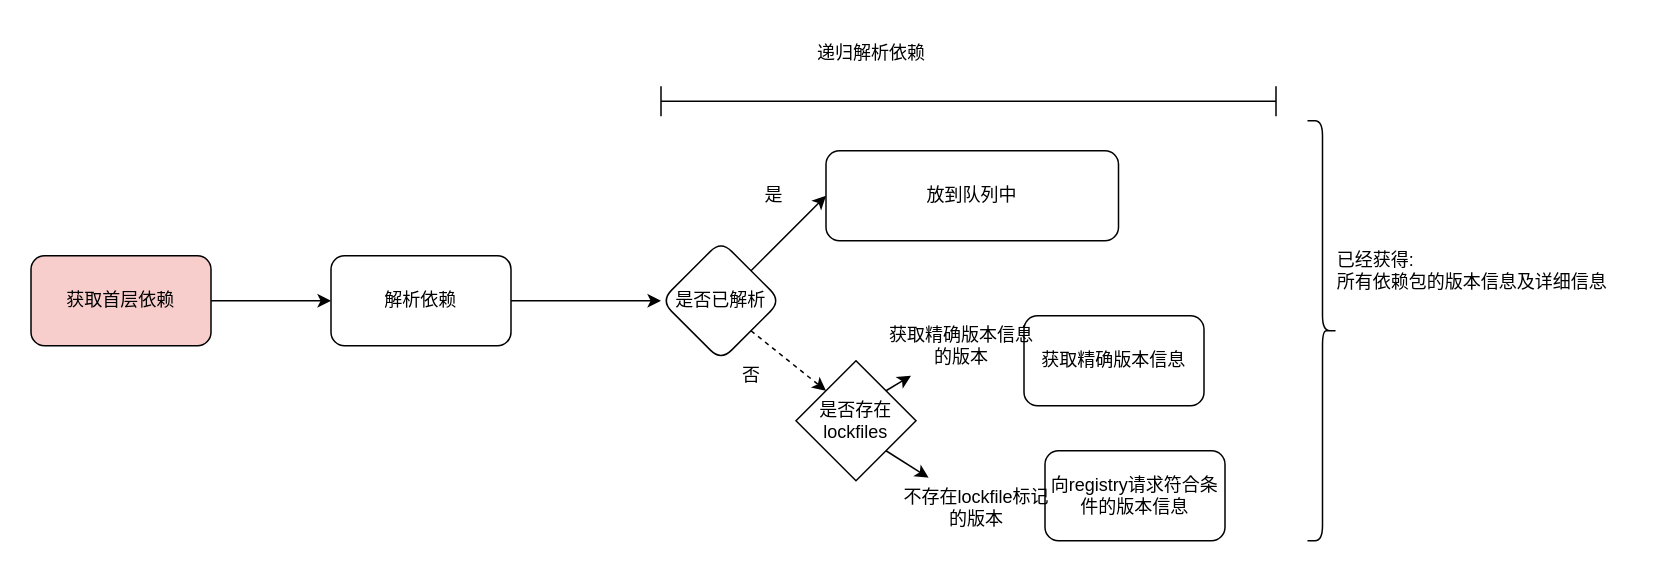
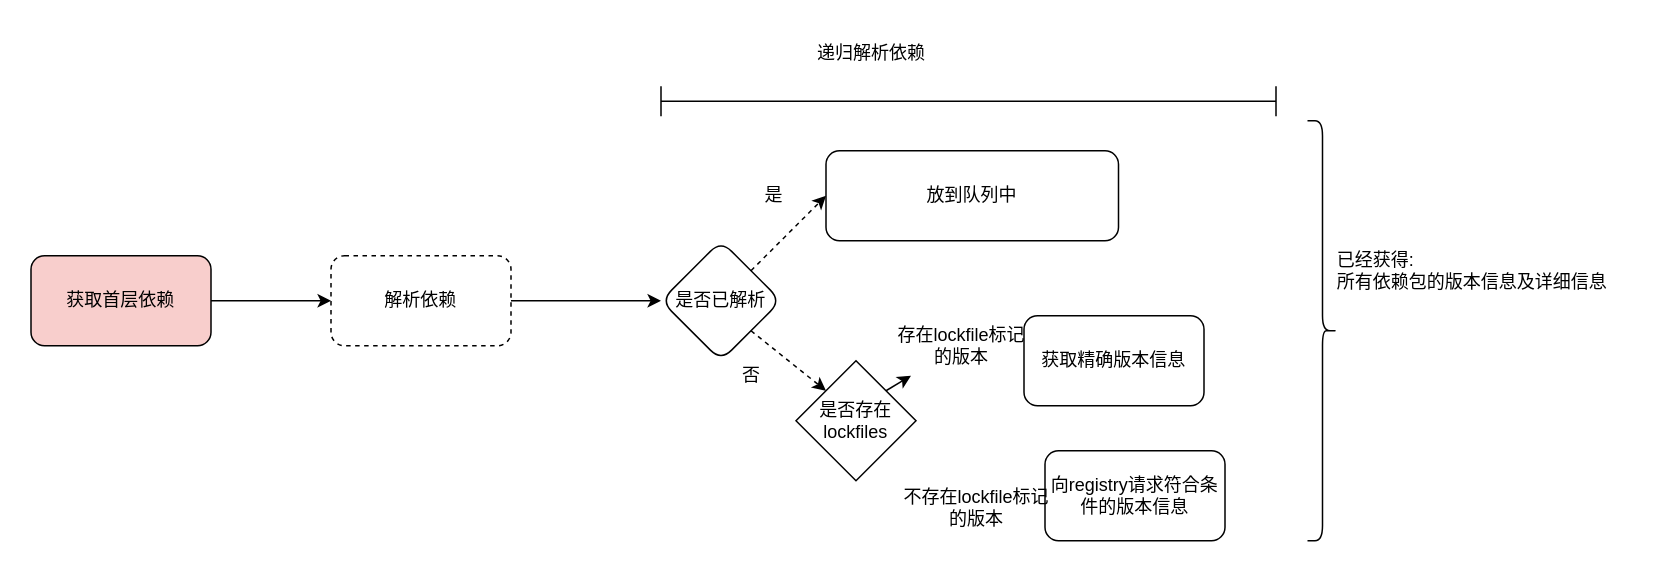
edge "是否已解析" -> "放到队列中": style solid -> dashed
node "解析依赖": style solid -> dashed
node "获取精确版本信息 的版本": label "获取精确版本信息 的版本" -> "存在lockfile标记 的版本"
edge "是否存在lockfiles" -> "不存在lockfile标记 的版本": removed
